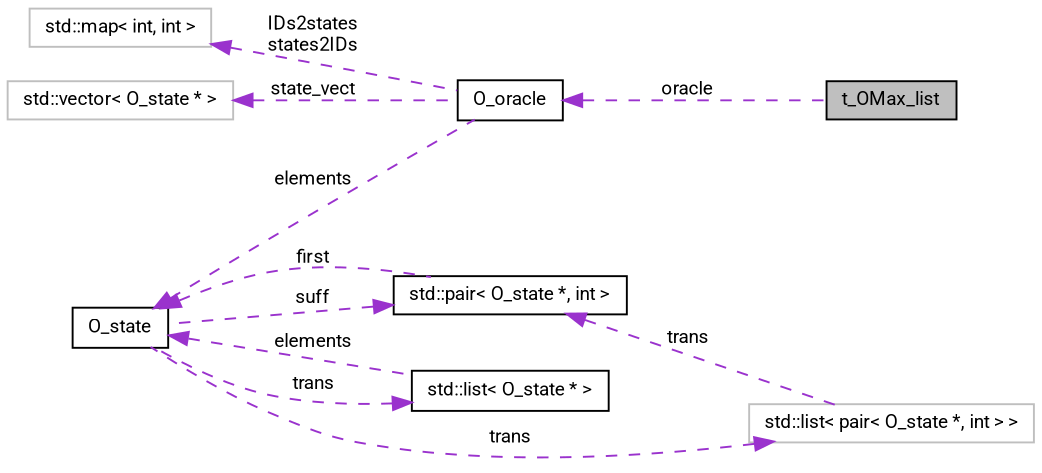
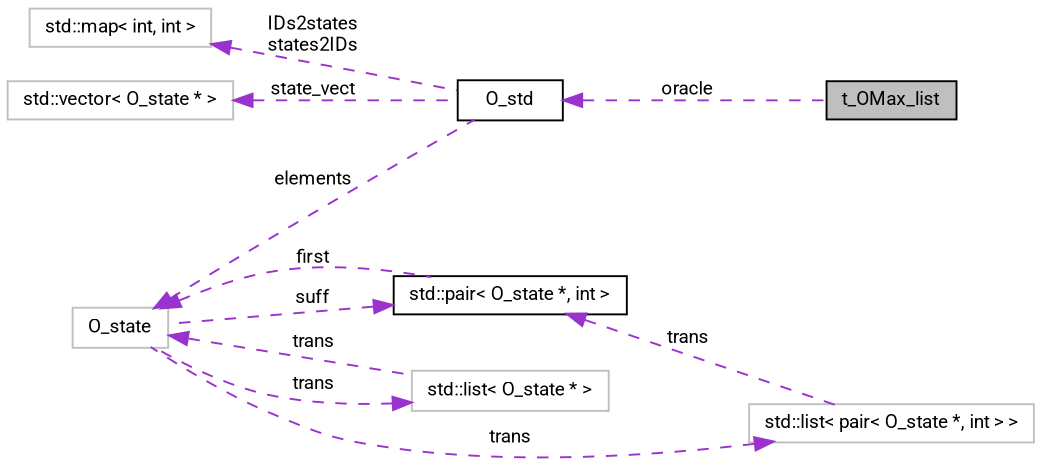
node "O_oracle": label "O_oracle" -> "O_std"
node "O_state": color black -> grey75
edge "std::list< O_state * >" -> "O_state": label "elements" -> "trans"
node "std::list< O_state * >": color black -> grey75
